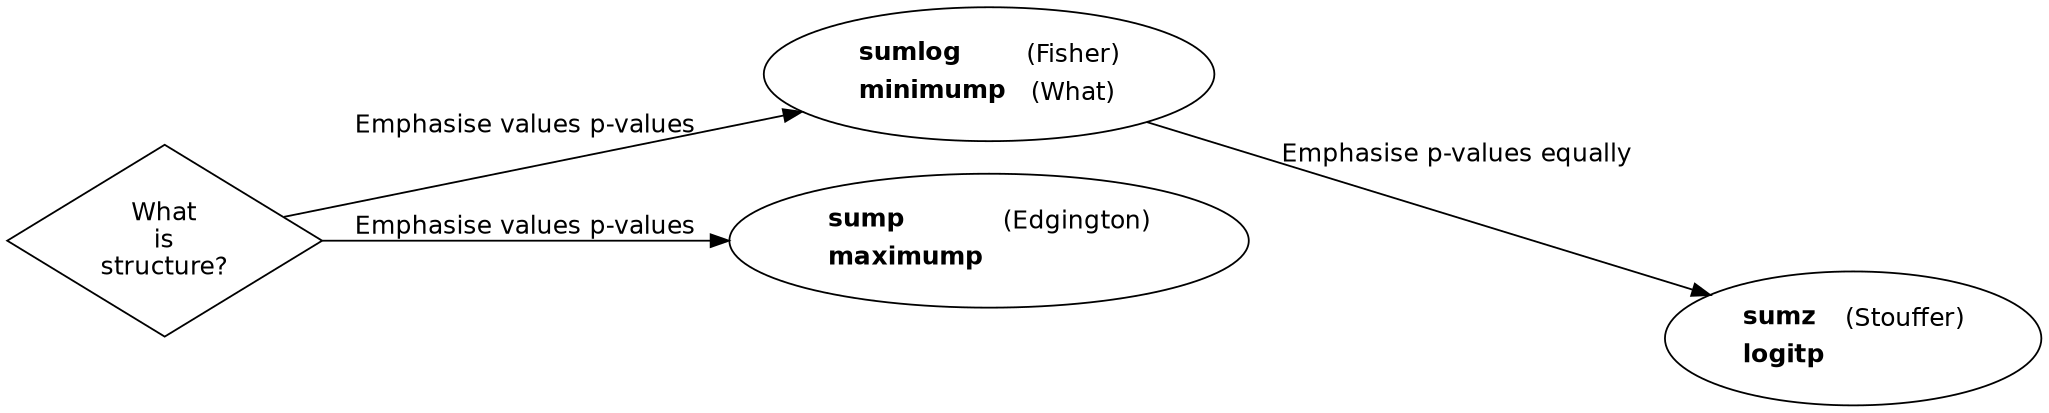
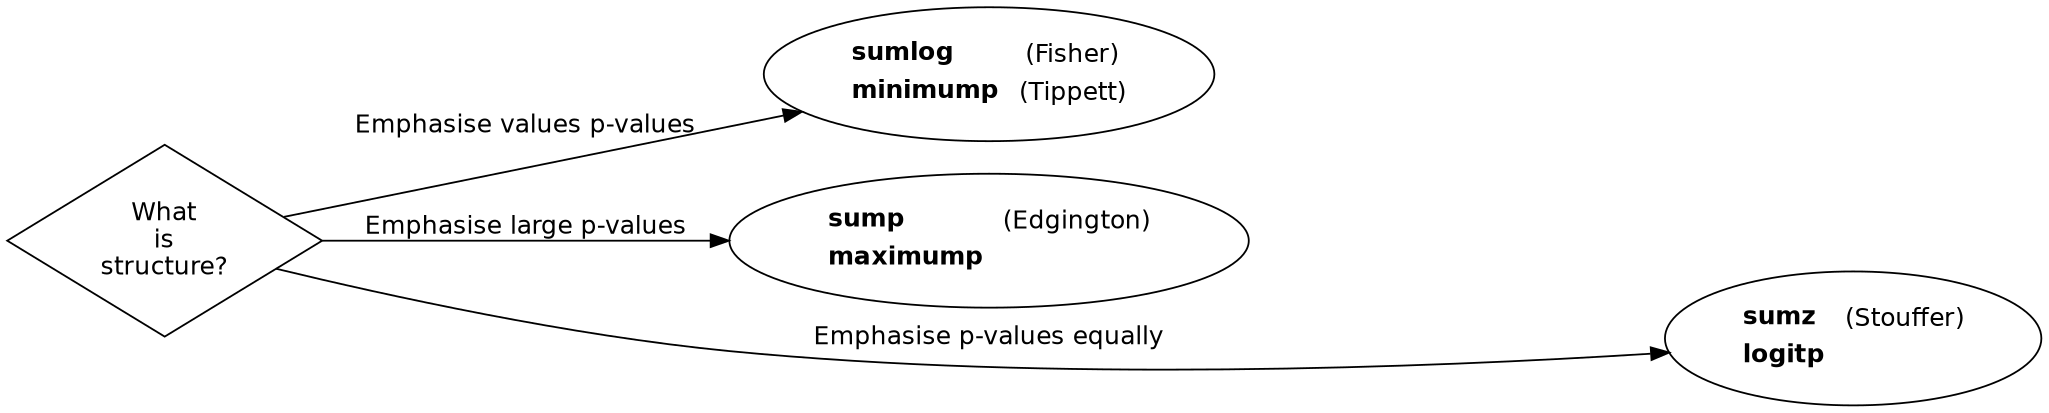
node "sumlog": text "(What)" -> "(Tippett)"
edge "sumlog" -> "sumz": now "What is structure?" -> "sumz"
edge "What is structure?" -> "sump": label "Emphasise values p-values" -> "Emphasise large p-values"
